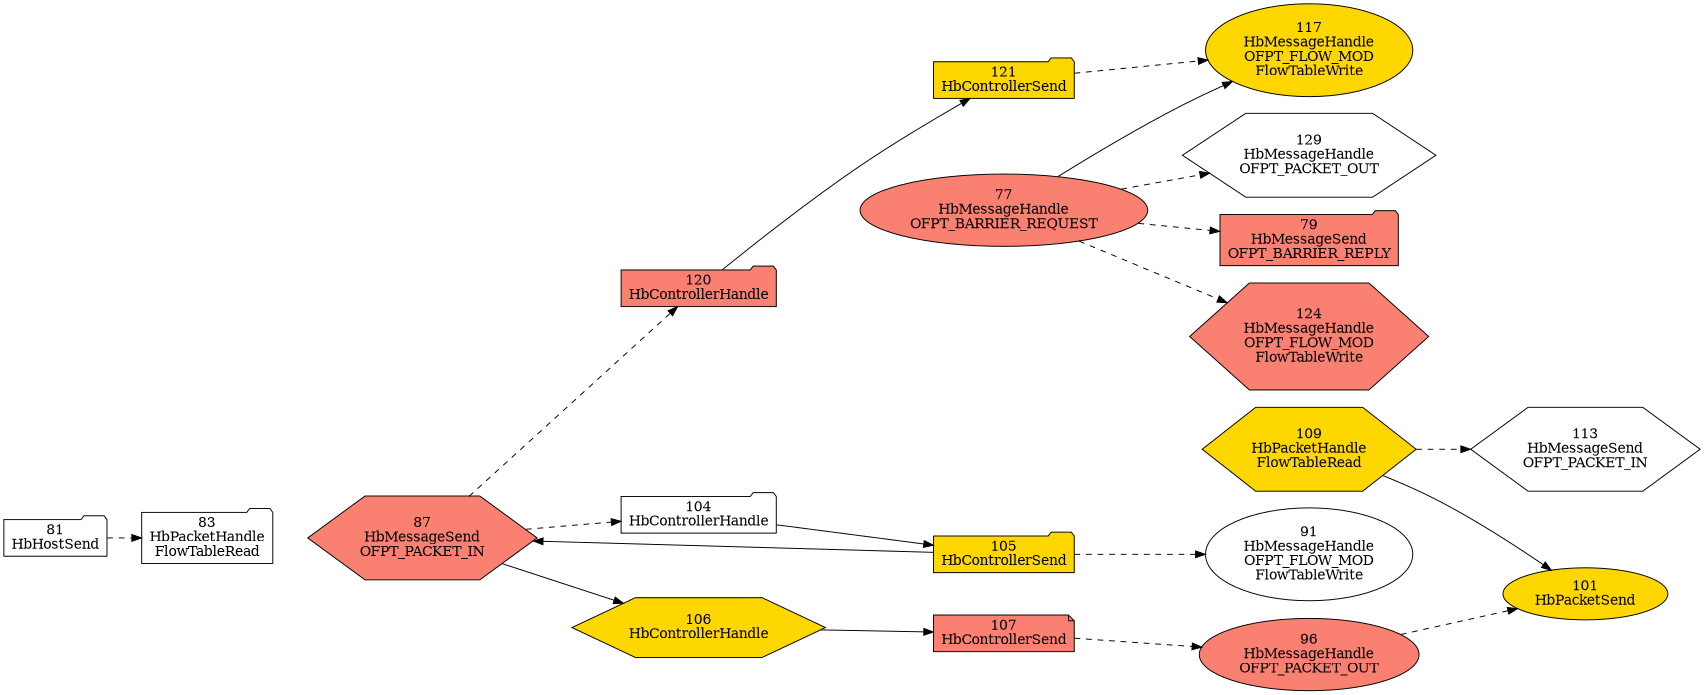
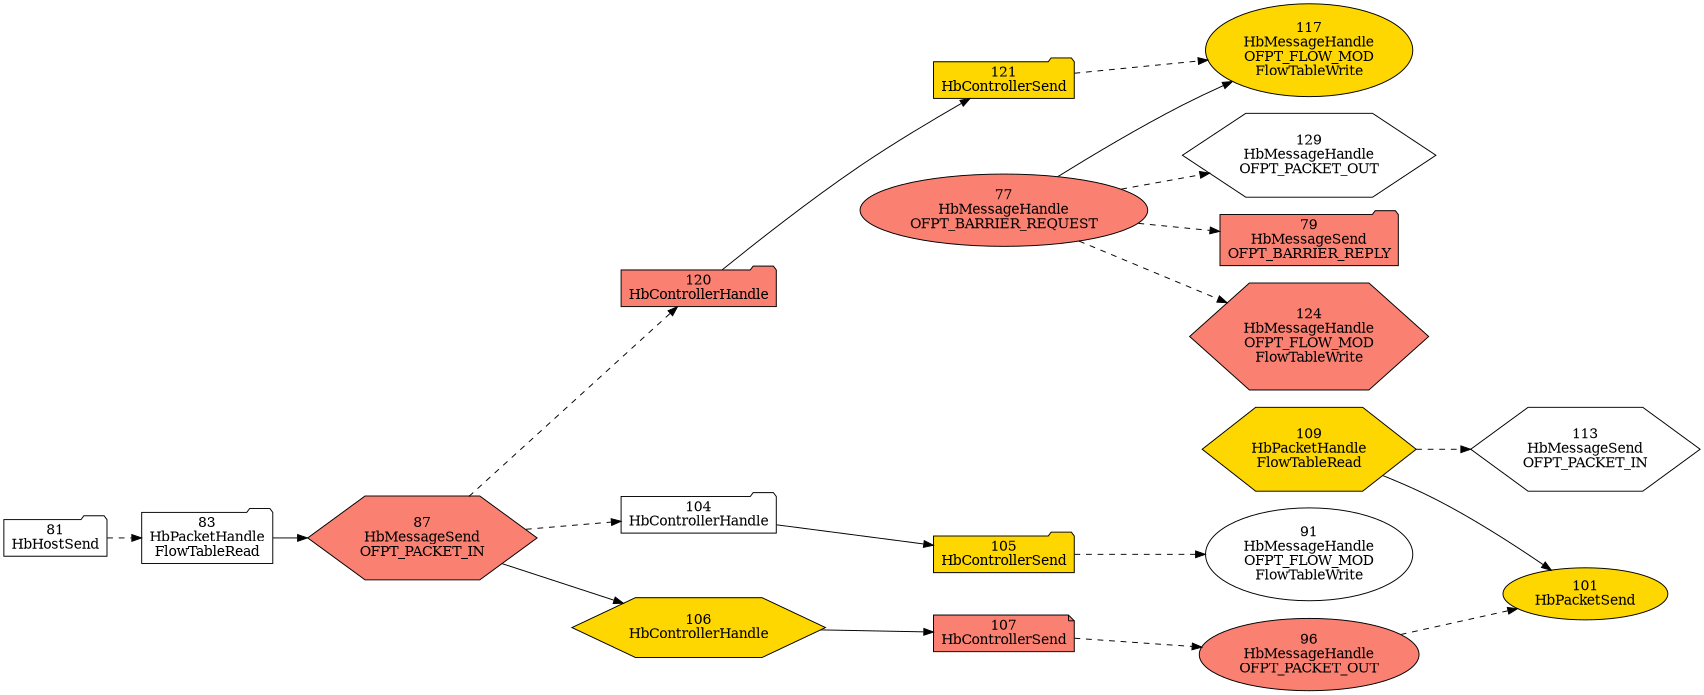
edge "105 HbControllerSend" -> "87 HbMessageSend OFPT_PACKET_IN": now "83 HbPacketHandle FlowTableRead" -> "87 HbMessageSend OFPT_PACKET_IN"
